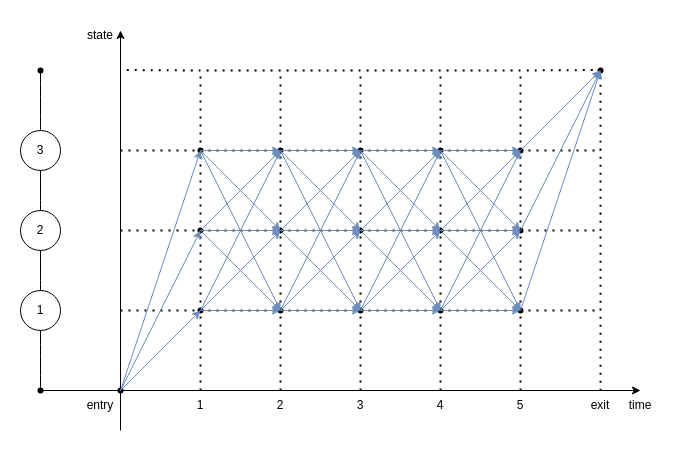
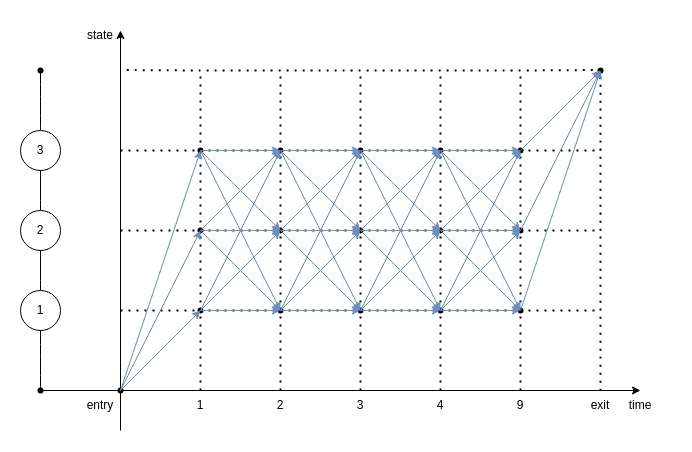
node "5": label "5" -> "9"
